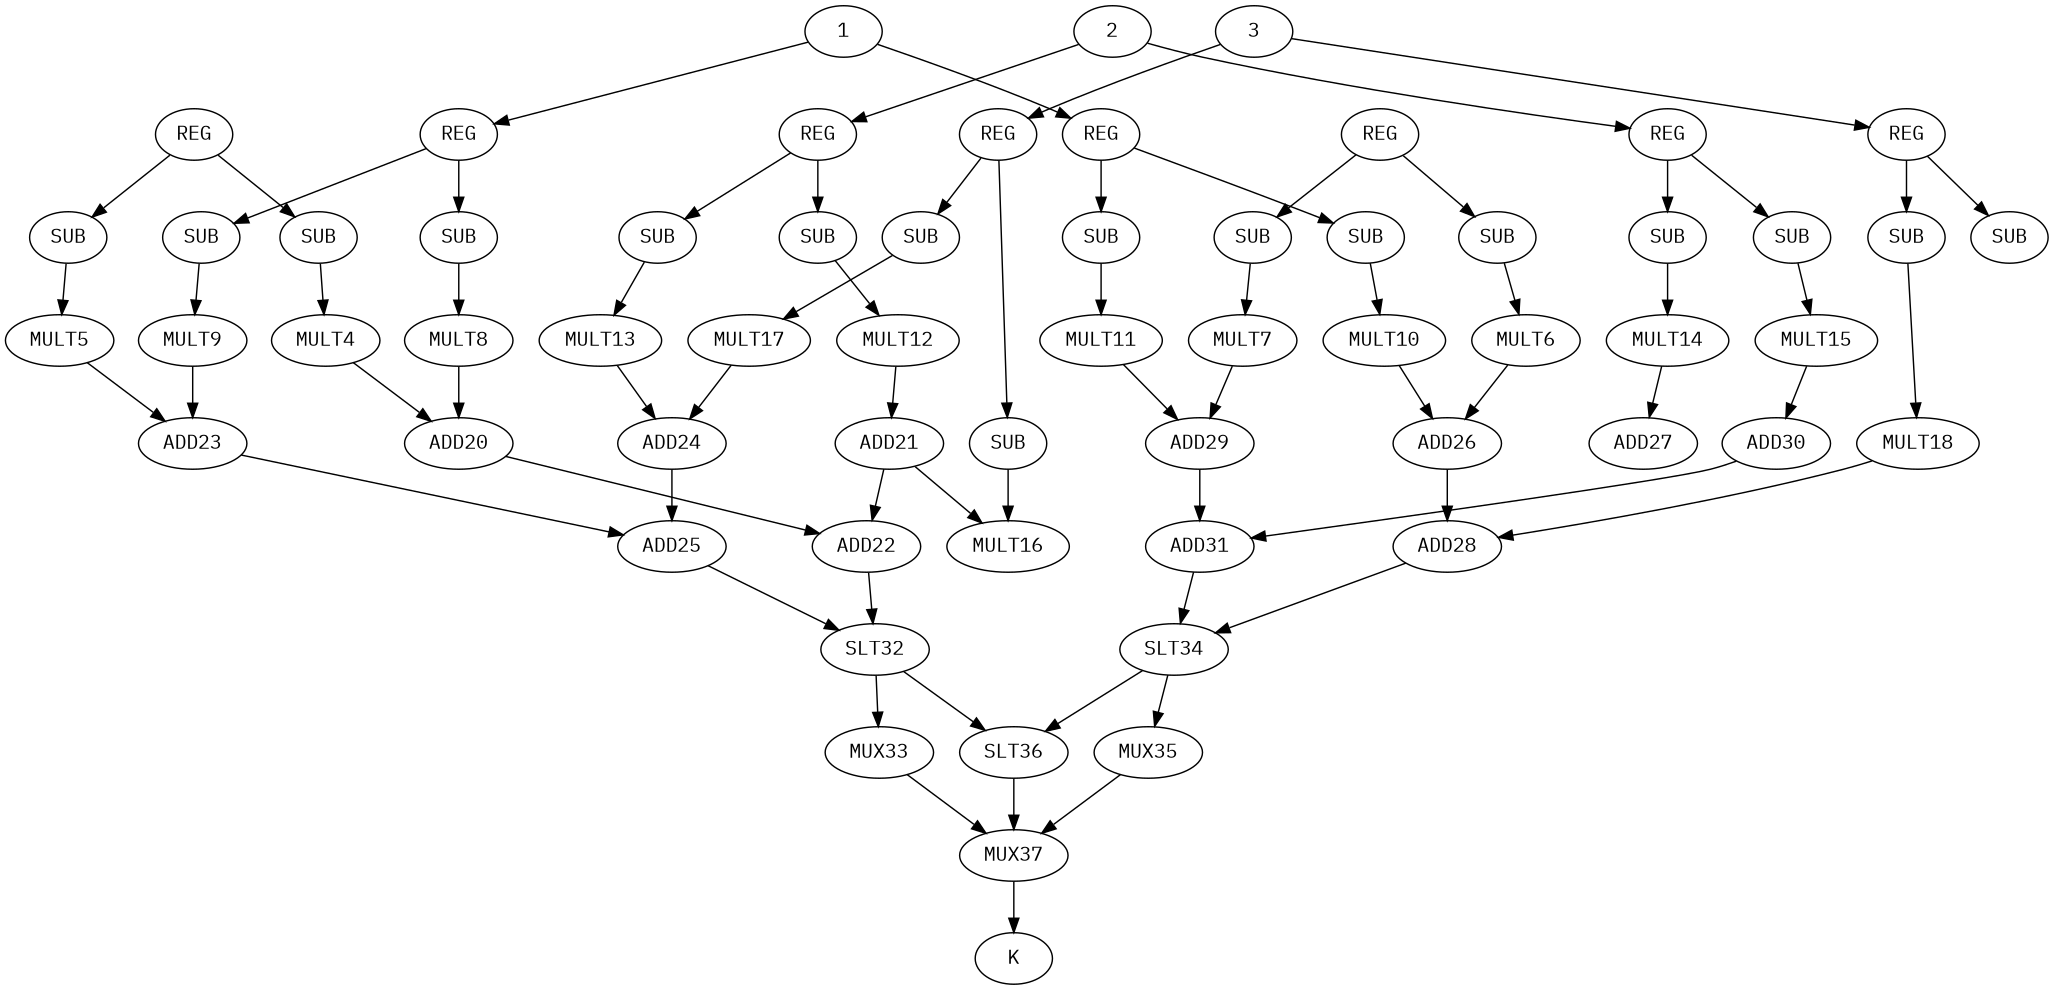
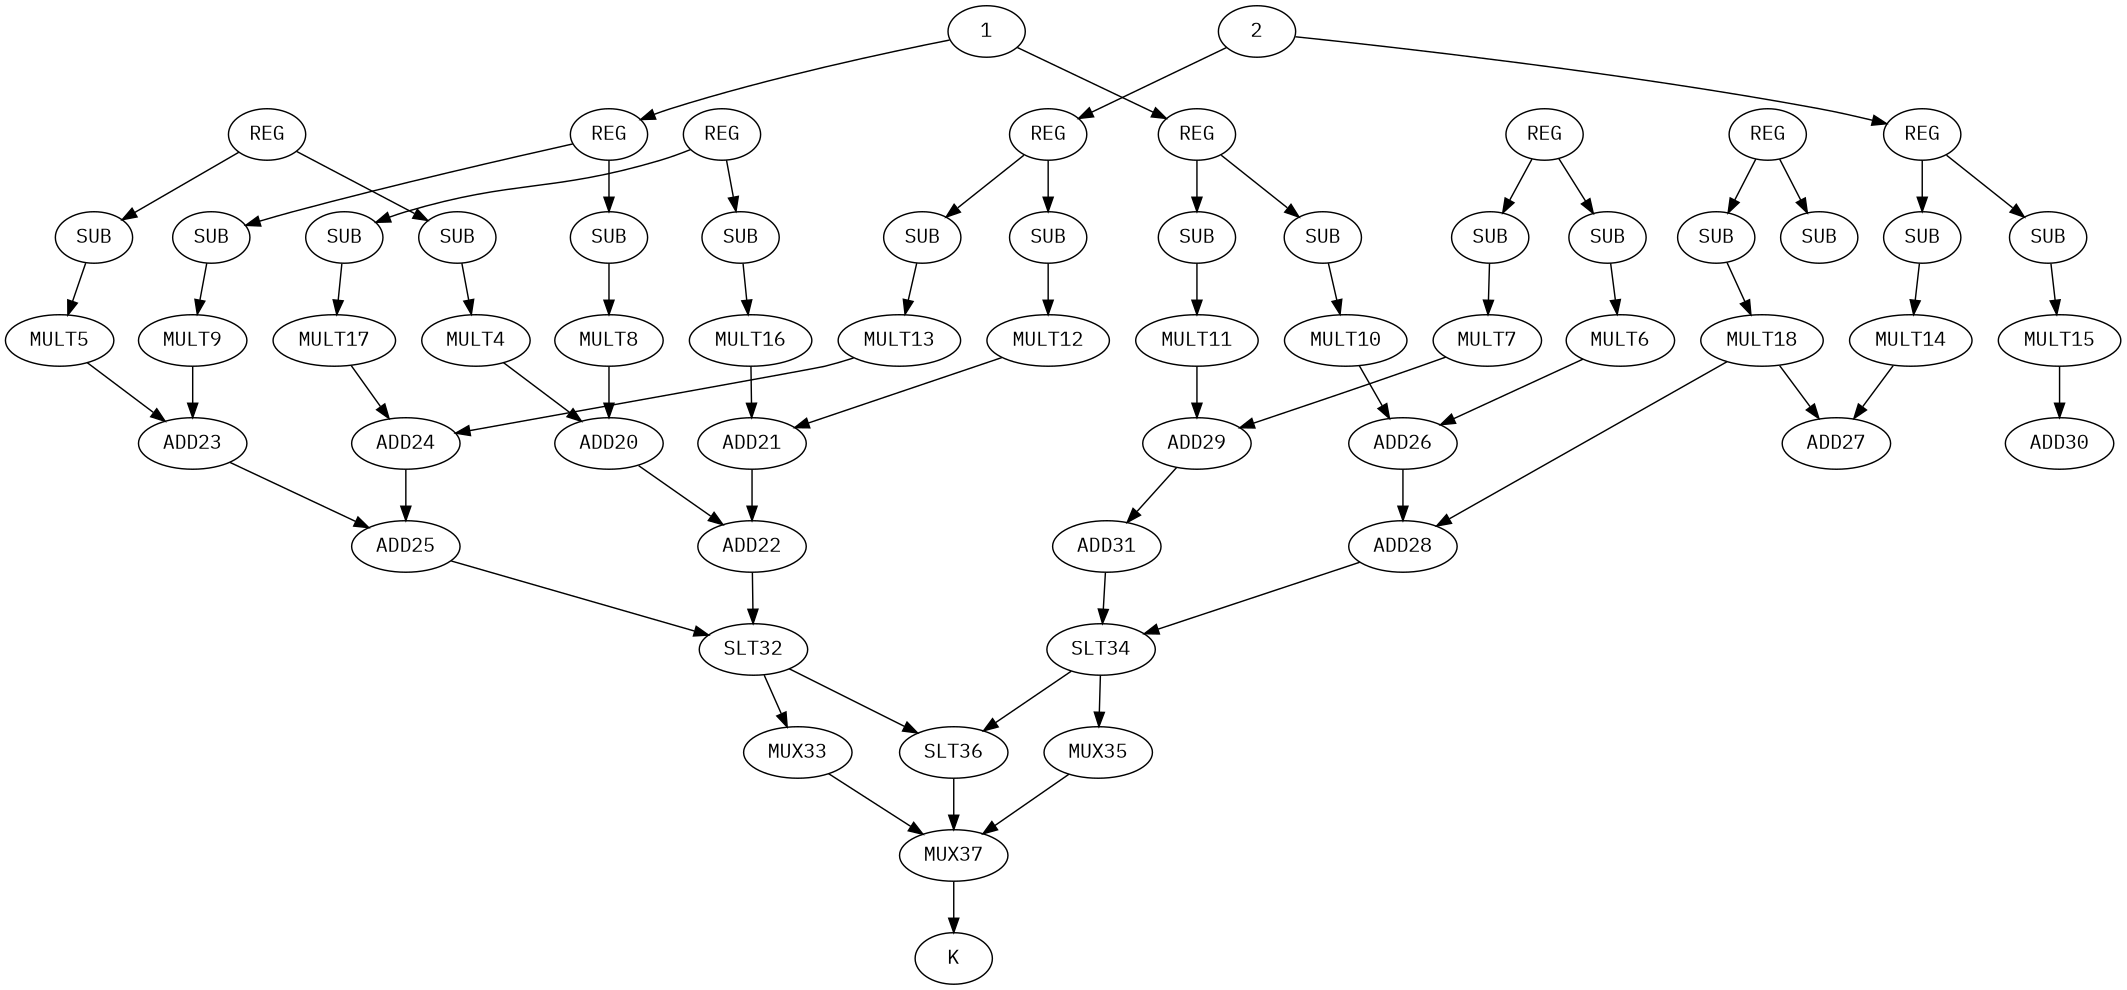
node "3": removed
edge "MULT18" -> "ADD27": added
edge "ADD21" -> "MULT16": reversed
edge "ADD30" -> "ADD31": removed
